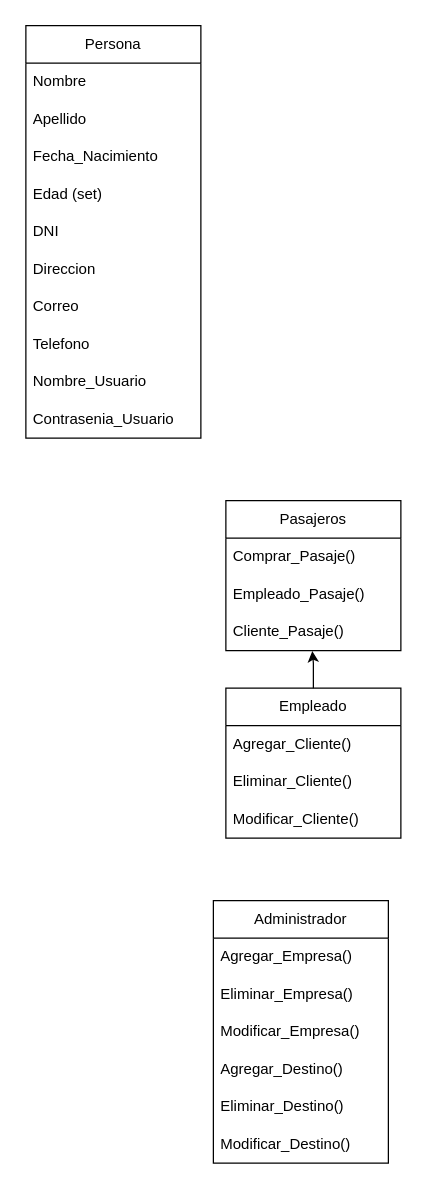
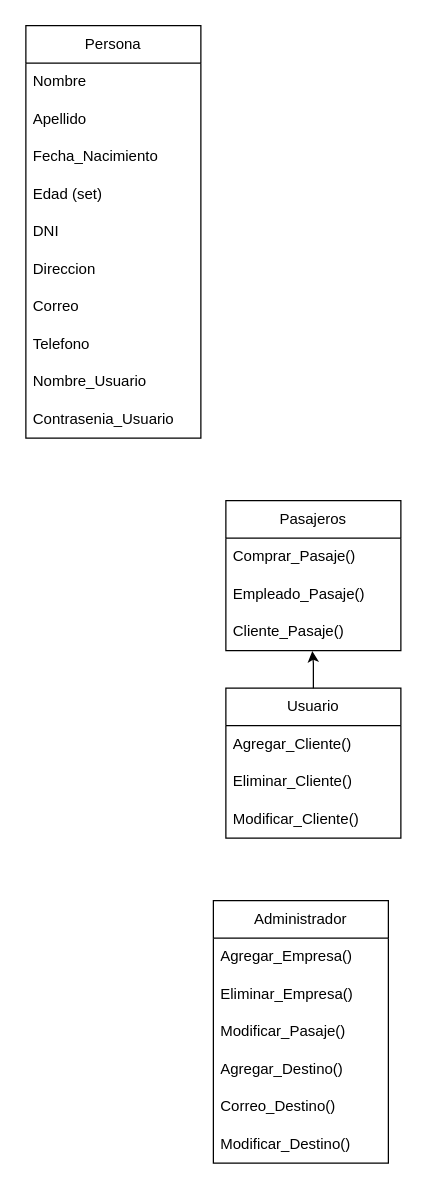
node "Empleado": label "Empleado" -> "Usuario"
node "Modificar_Empresa()": label "Modificar_Empresa()" -> "Modificar_Pasaje()"
node "Eliminar_Destino()": label "Eliminar_Destino()" -> "Correo_Destino()"
